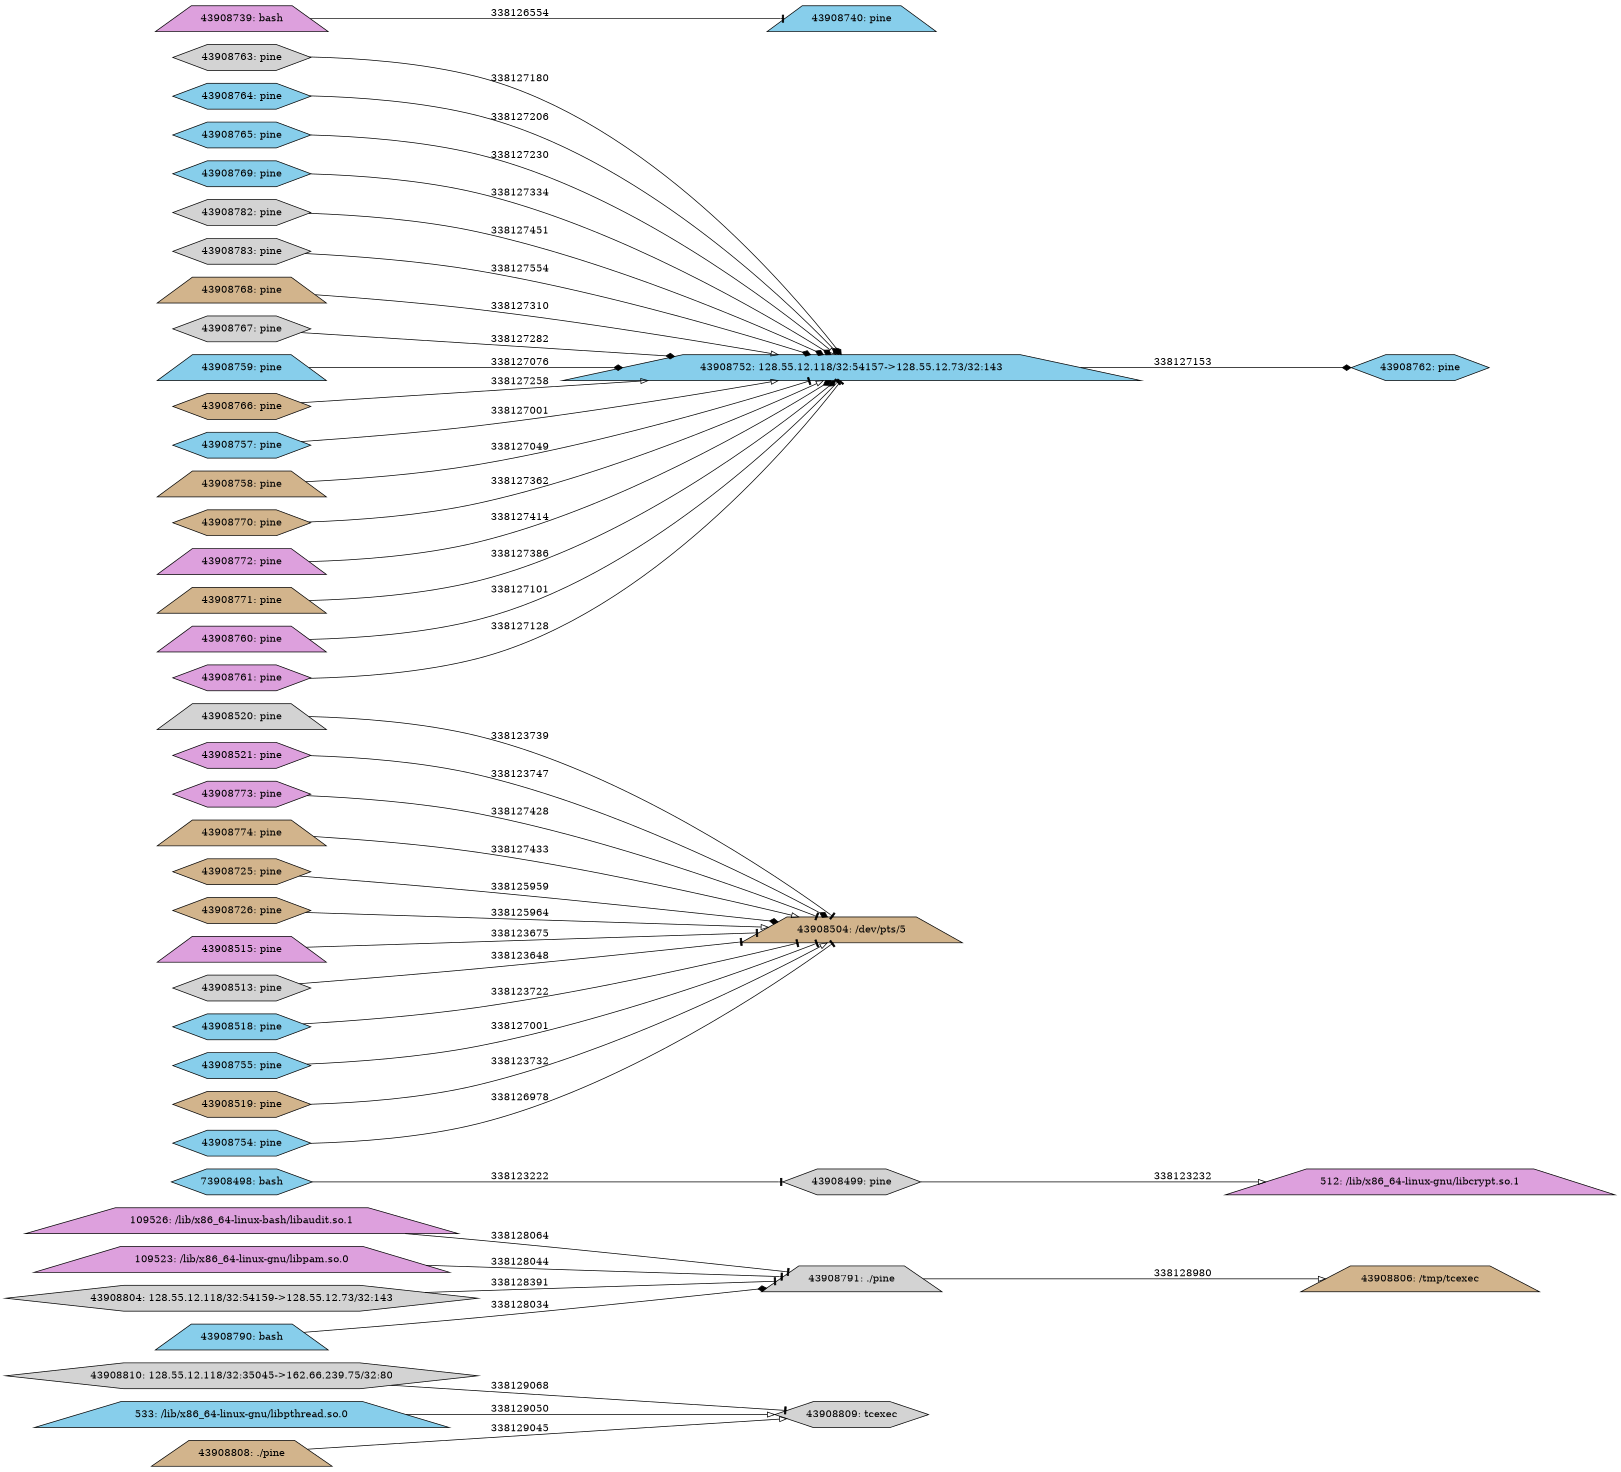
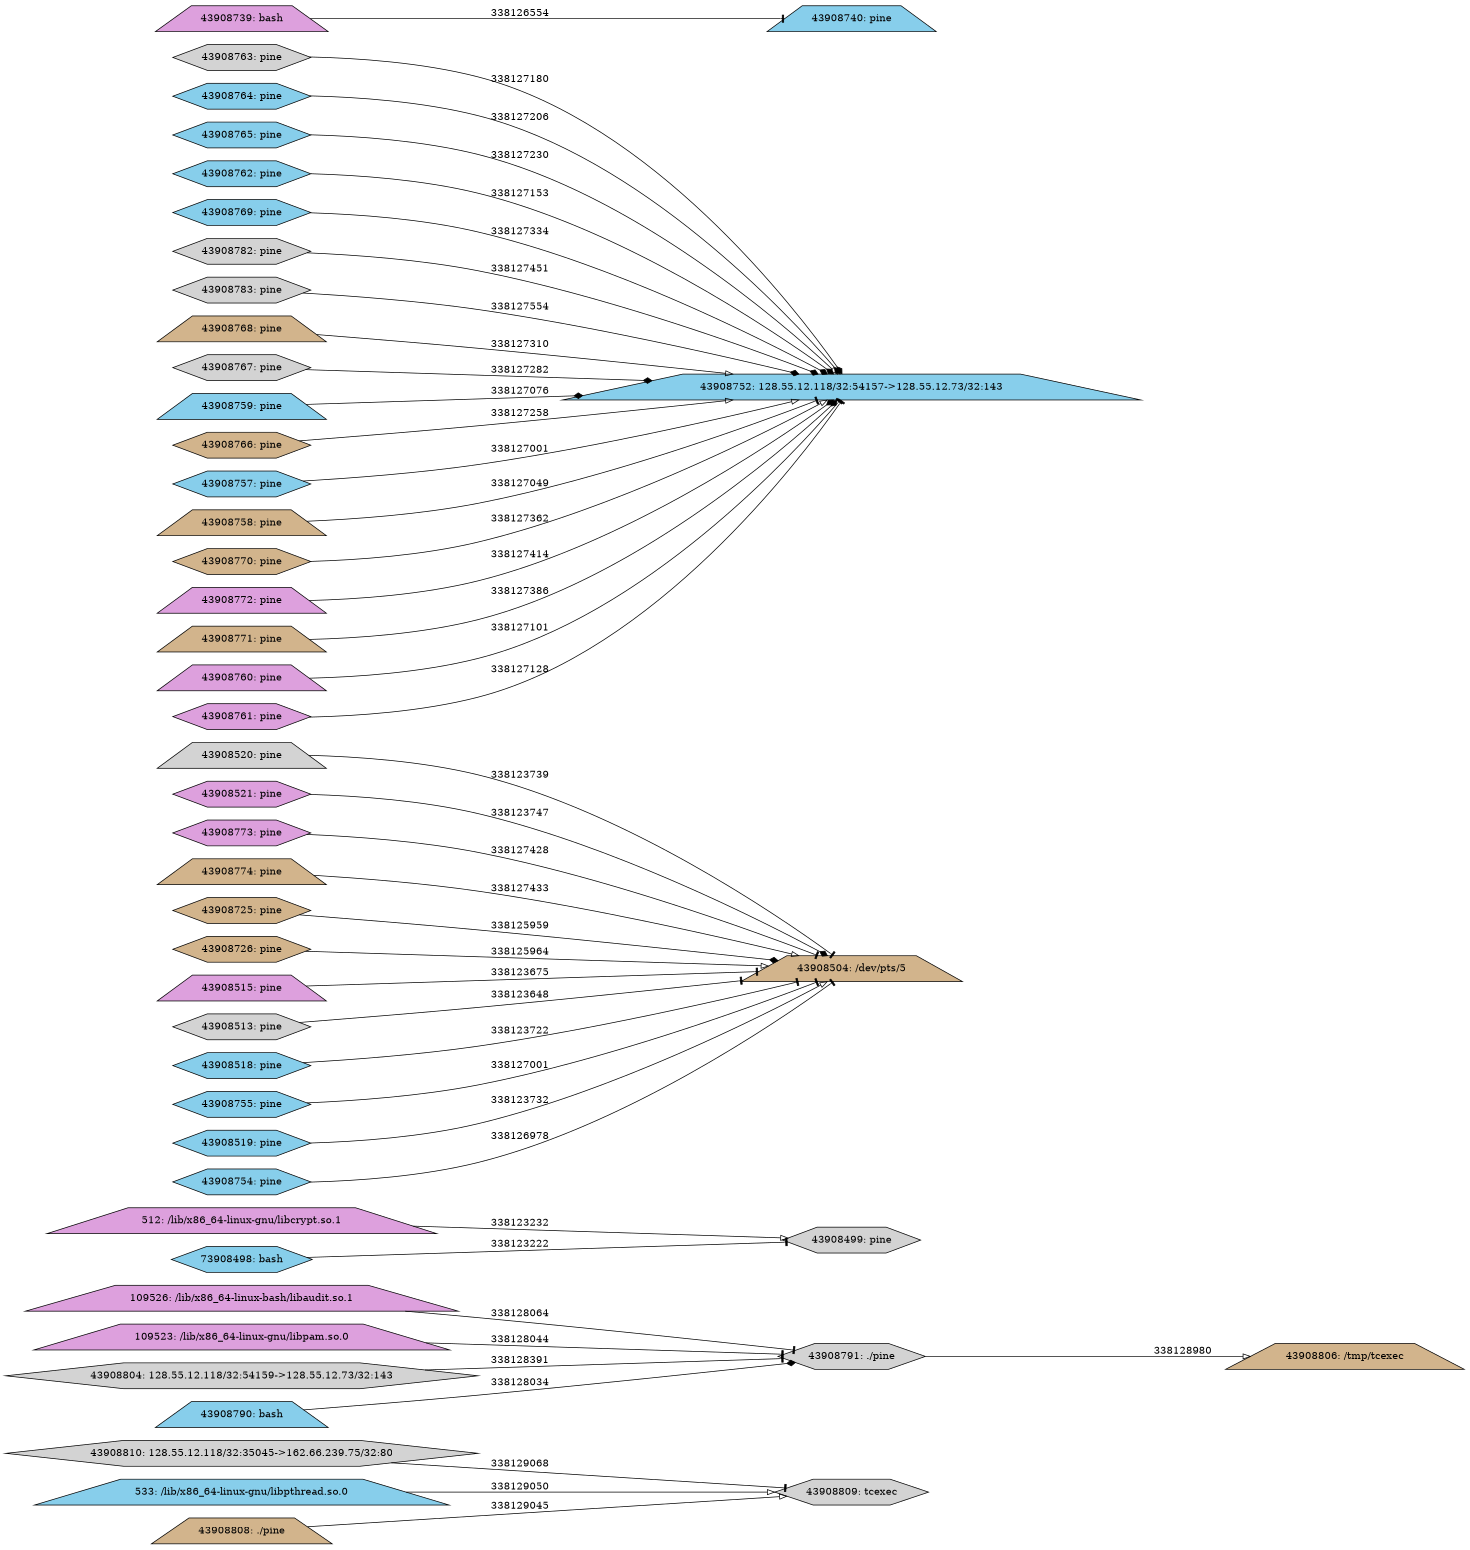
edge "43908752: 128.55.12.118/32:54157->128.55.12.73/32:143" -> "43908762: pine": reversed
node "43908519: pine": fillcolor tan -> skyblue
edge "43908499: pine" -> "512: /lib/x86_64-linux-gnu/libcrypt.so.1": reversed
node "43908791: ./pine": shape trapezium -> hexagon
